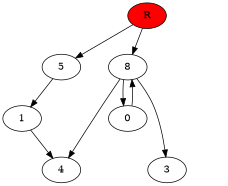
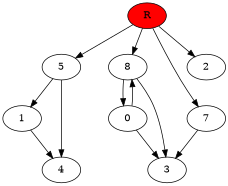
node "2": added
edge "8" -> "4": now "5" -> "4"
node "7": added
edge "0" -> "3": added
